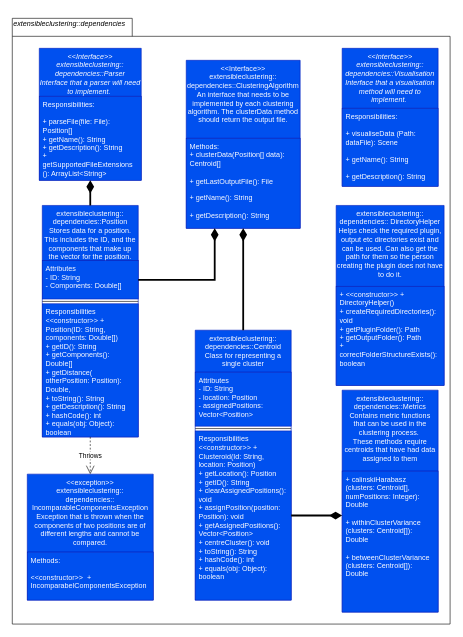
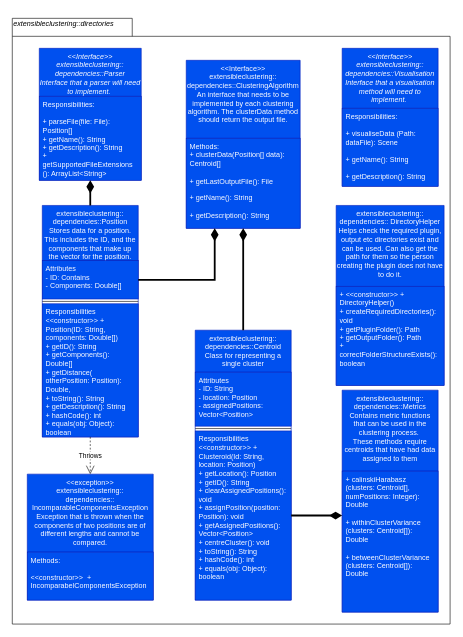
node "extensibleclustering::dependencies": label "extensibleclustering::dependencies" -> "extensibleclustering::directories"
node "Attributes - ID: String - Components: Double[]": label "Attributes - ID: String - Components: Double[]" -> "Attributes - ID: Contains - Components: Double[]"
